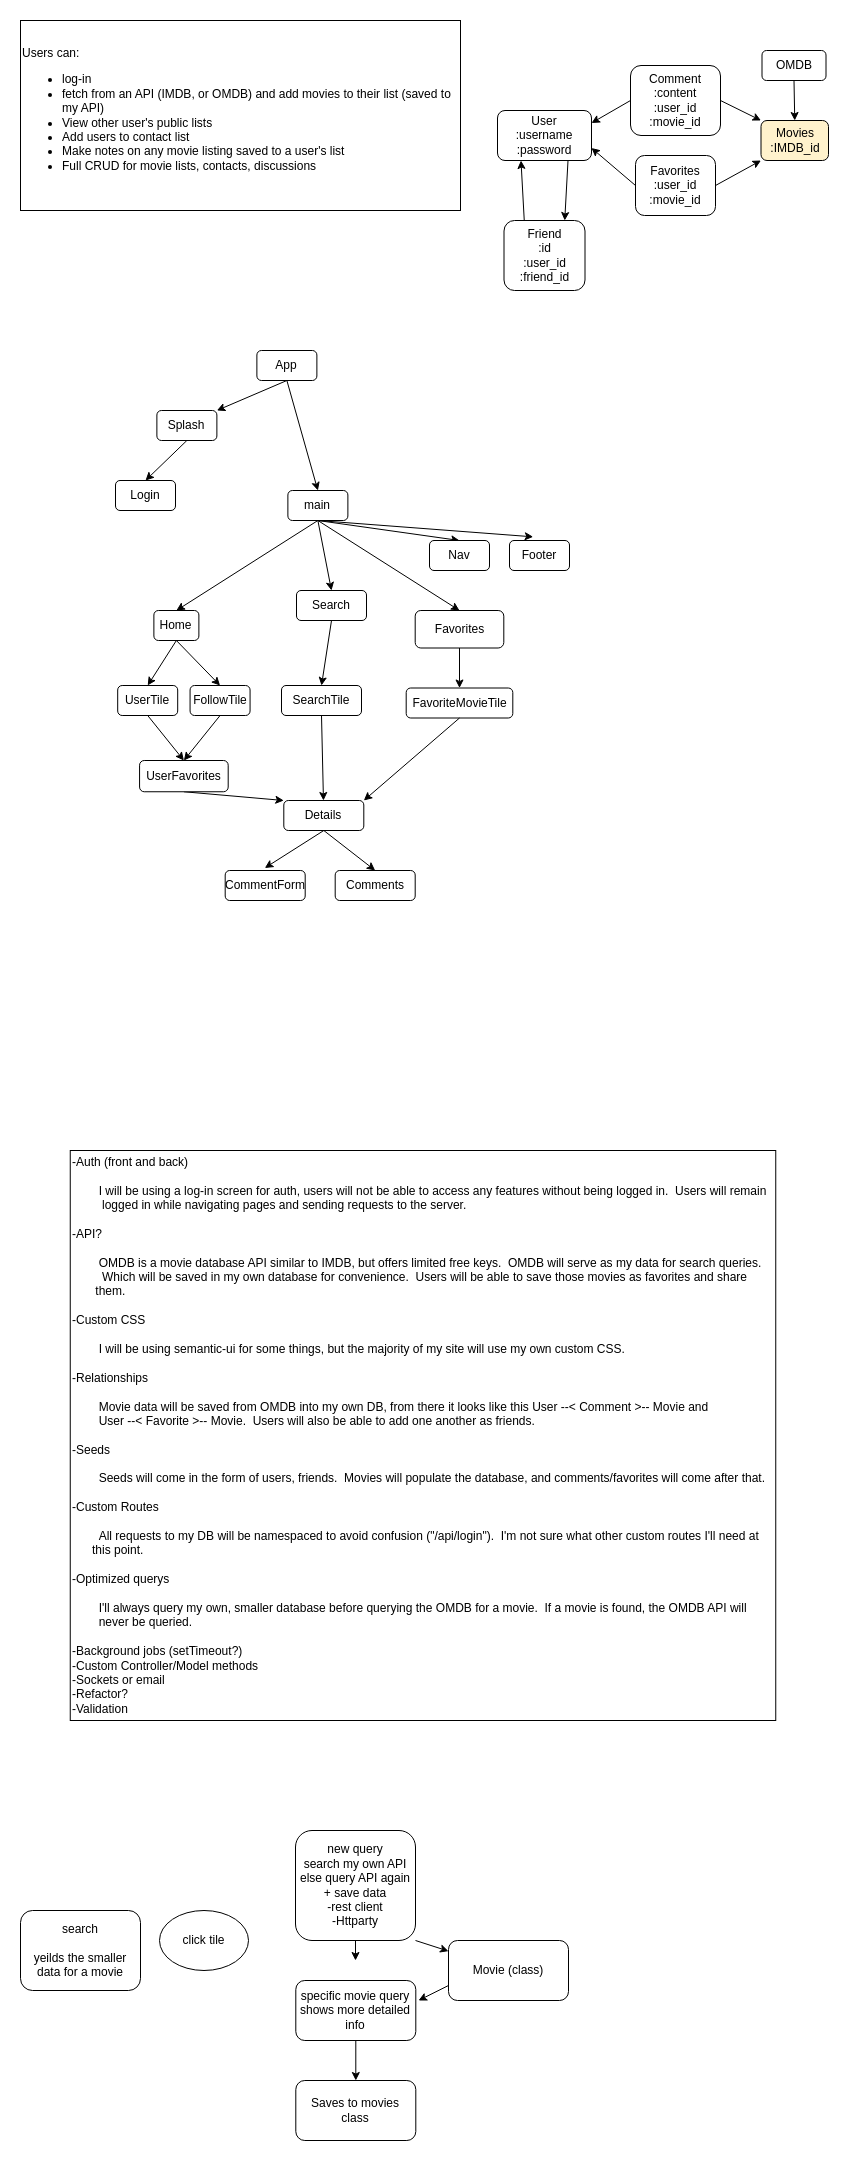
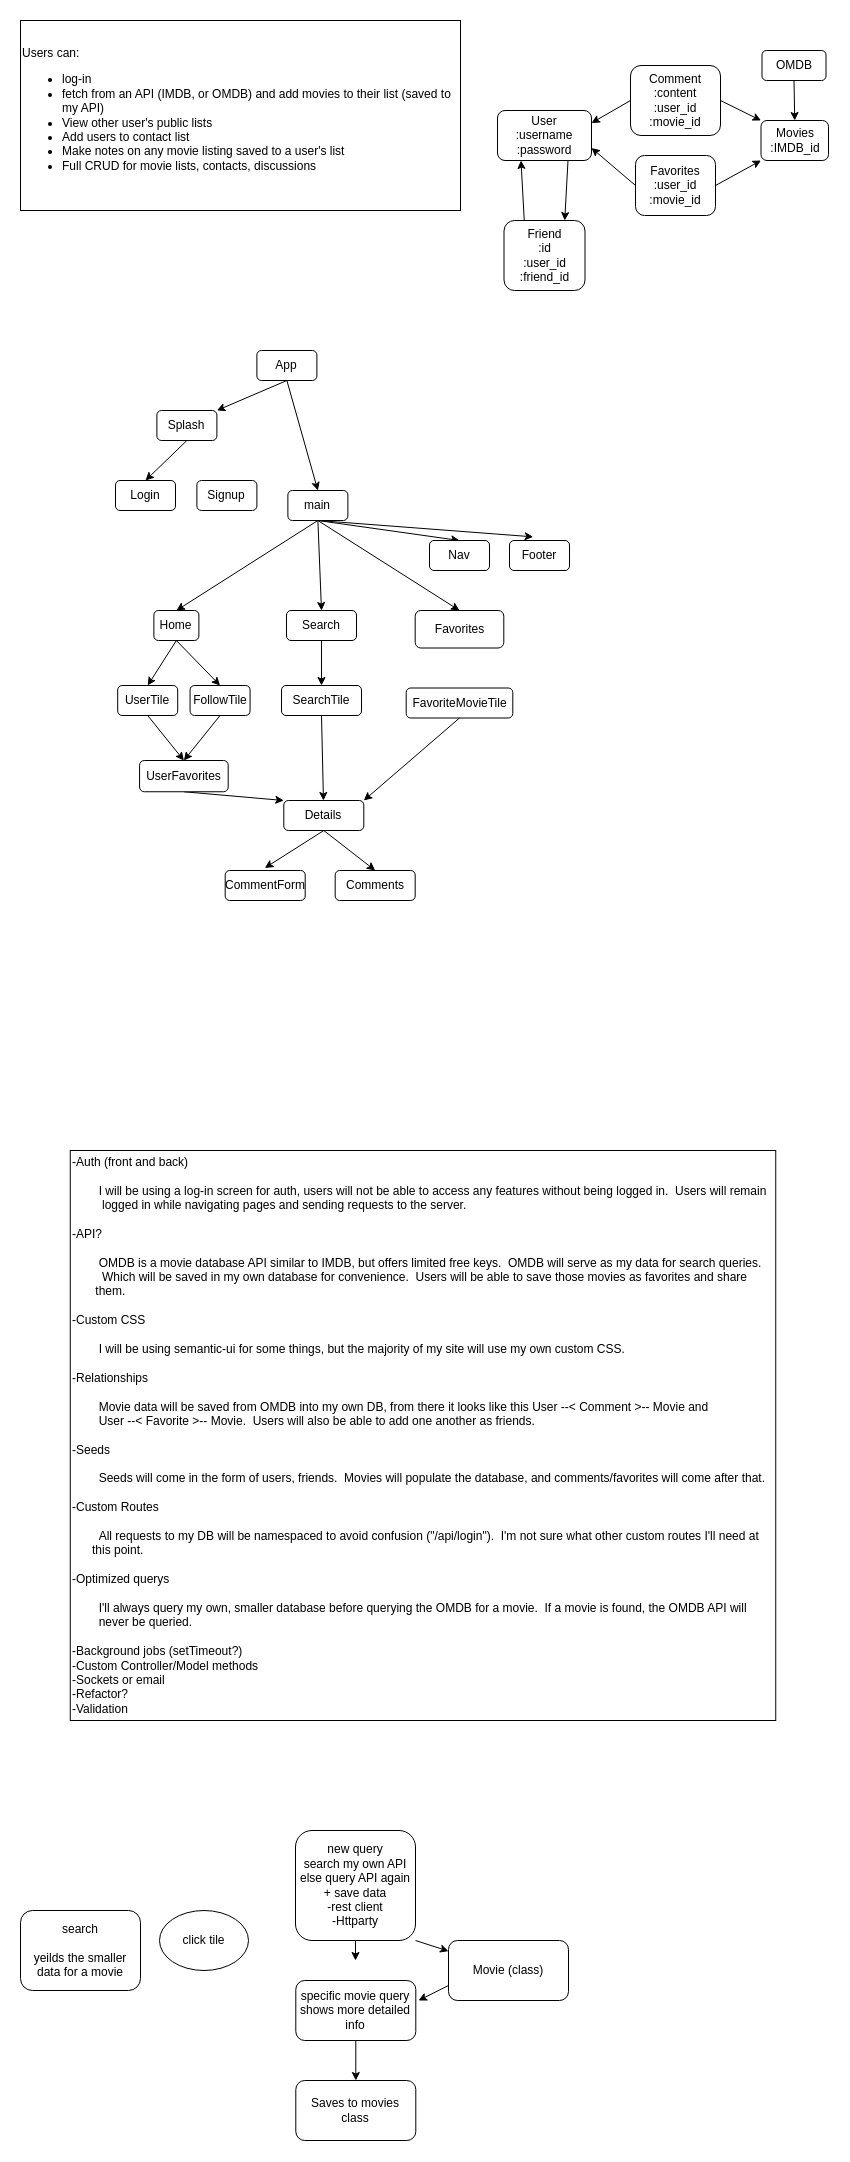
node "Movies :IMDB_id": fillcolor #fff2cc -> #ffffff
node "Signup": added
node "Search": moved (332, 606) -> (322, 626)
edge "Favorites" -> "FavoriteMovieTile": removed
